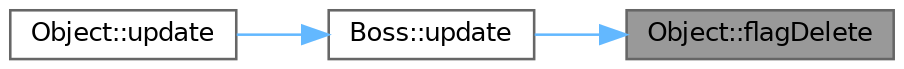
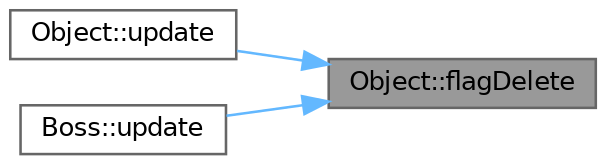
edge "Object::update" -> "Boss::update": now "Object::update" -> "Object::flagDelete"
